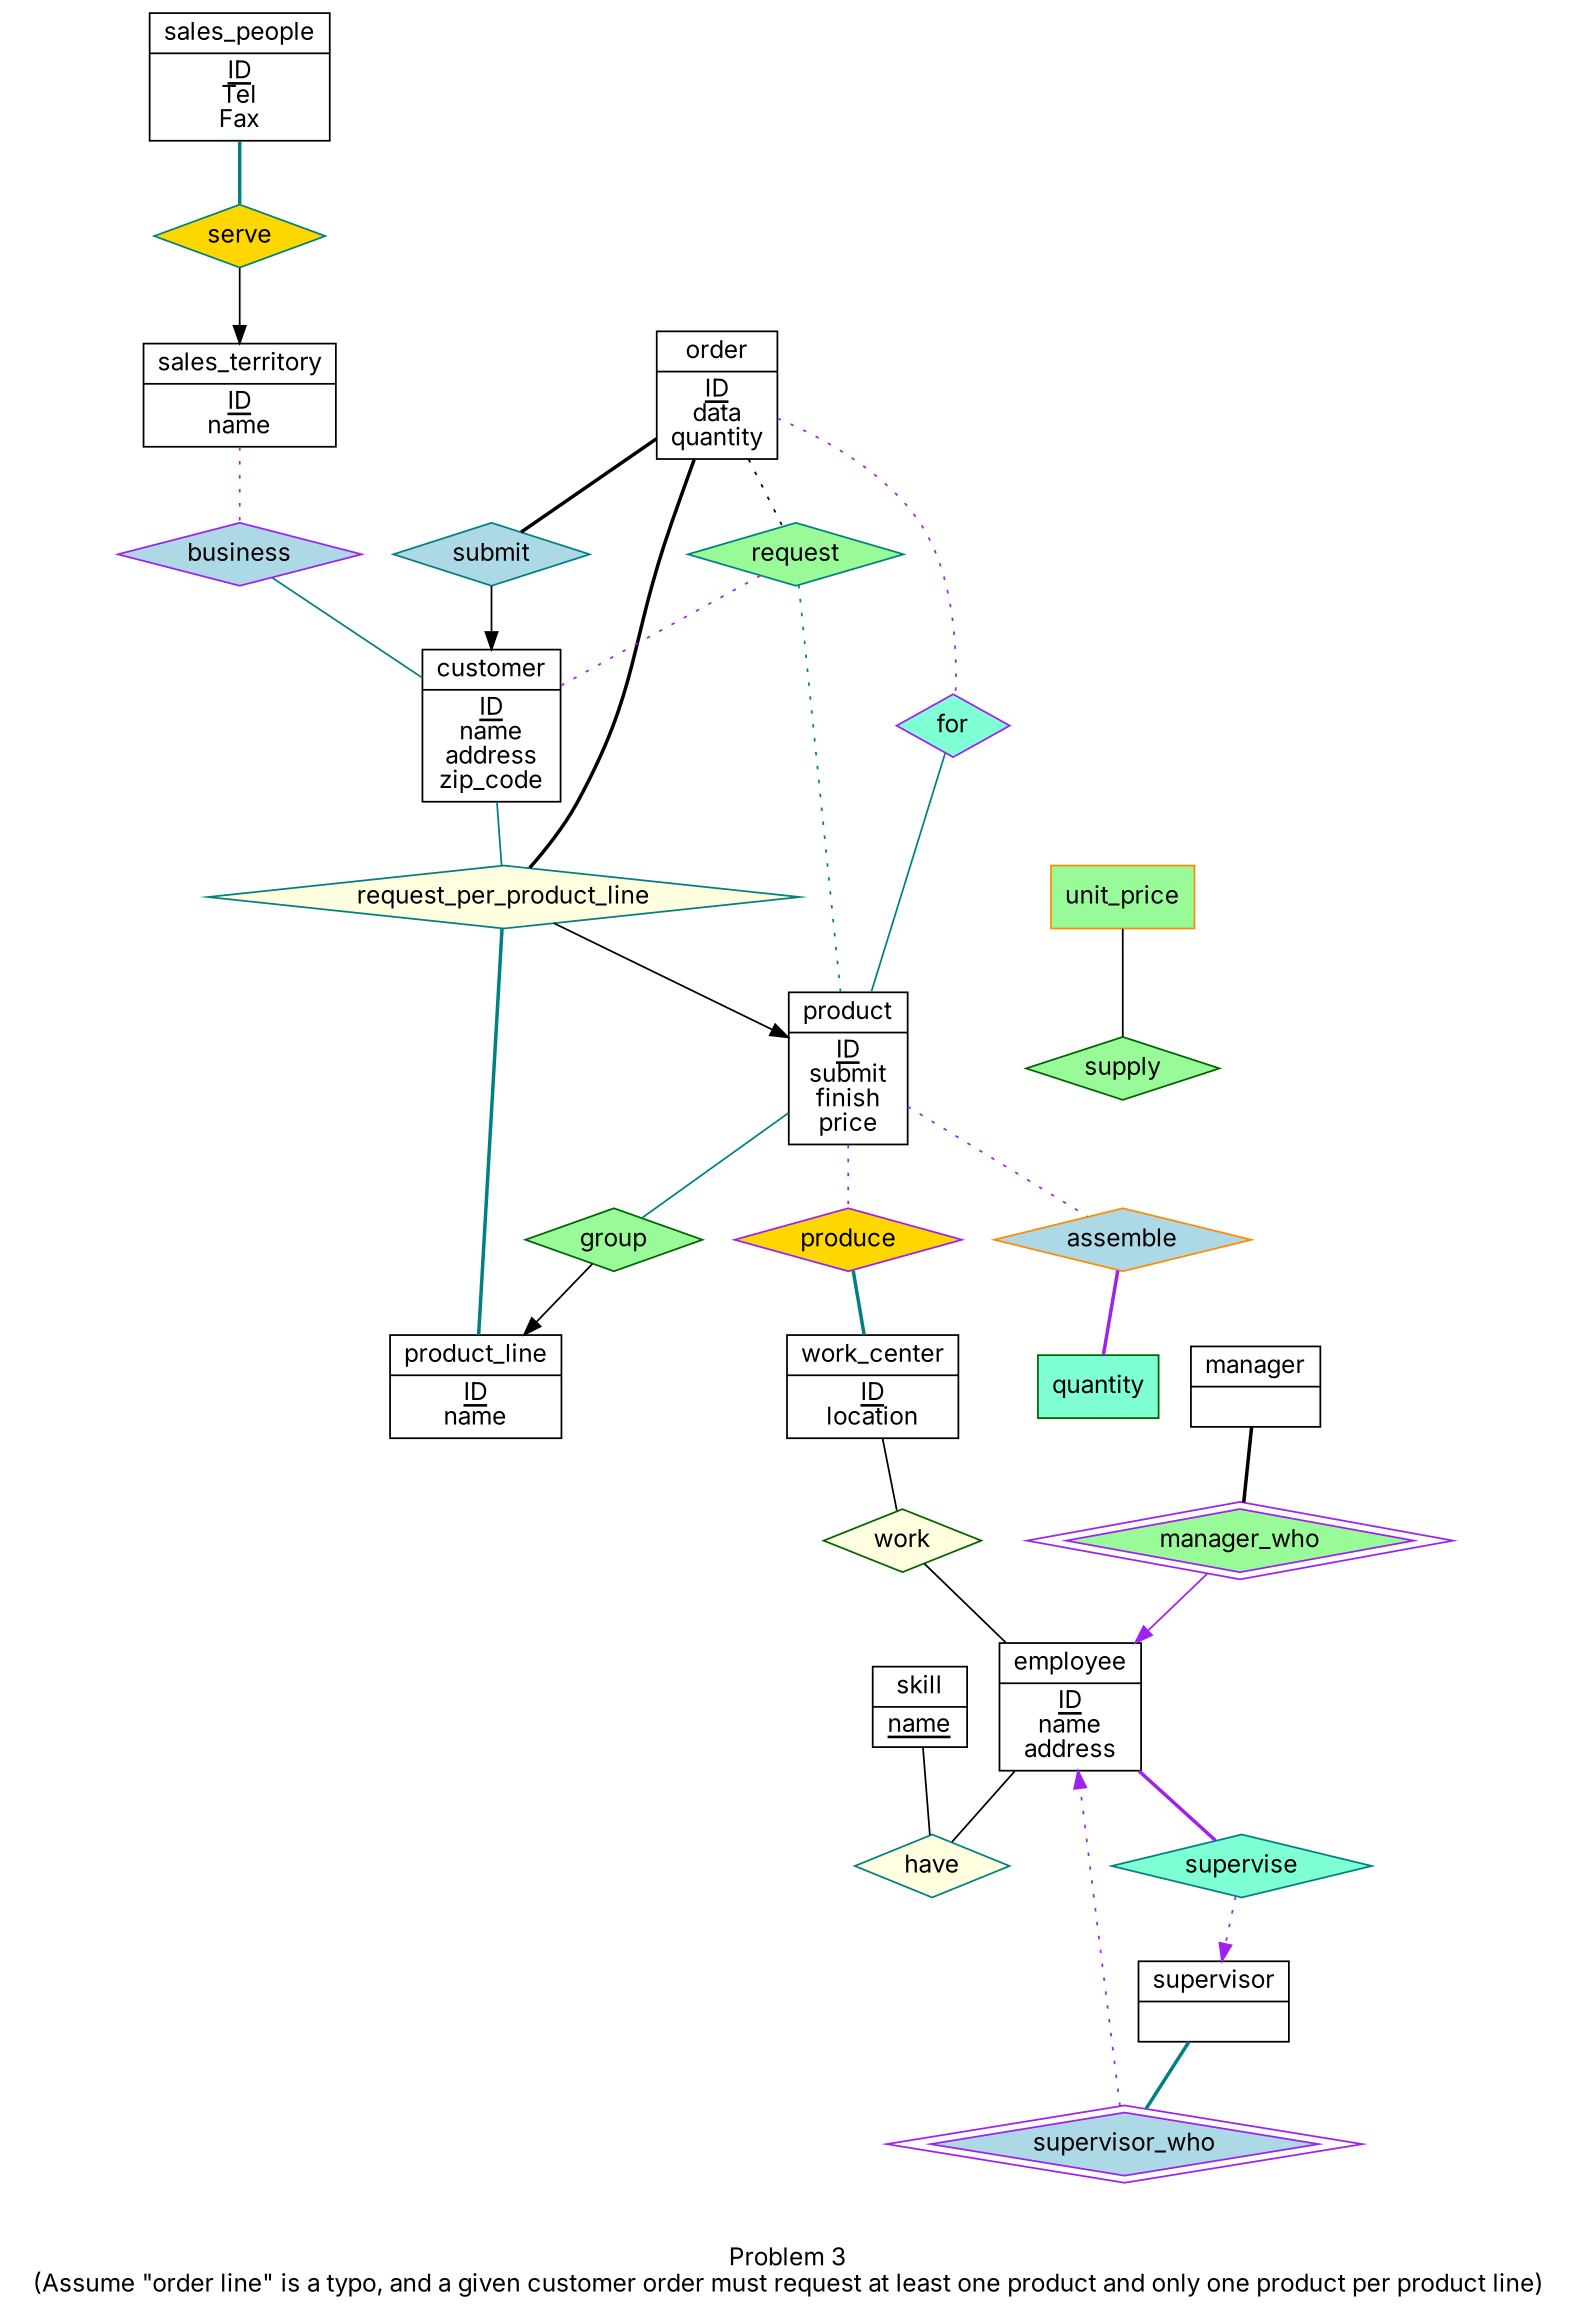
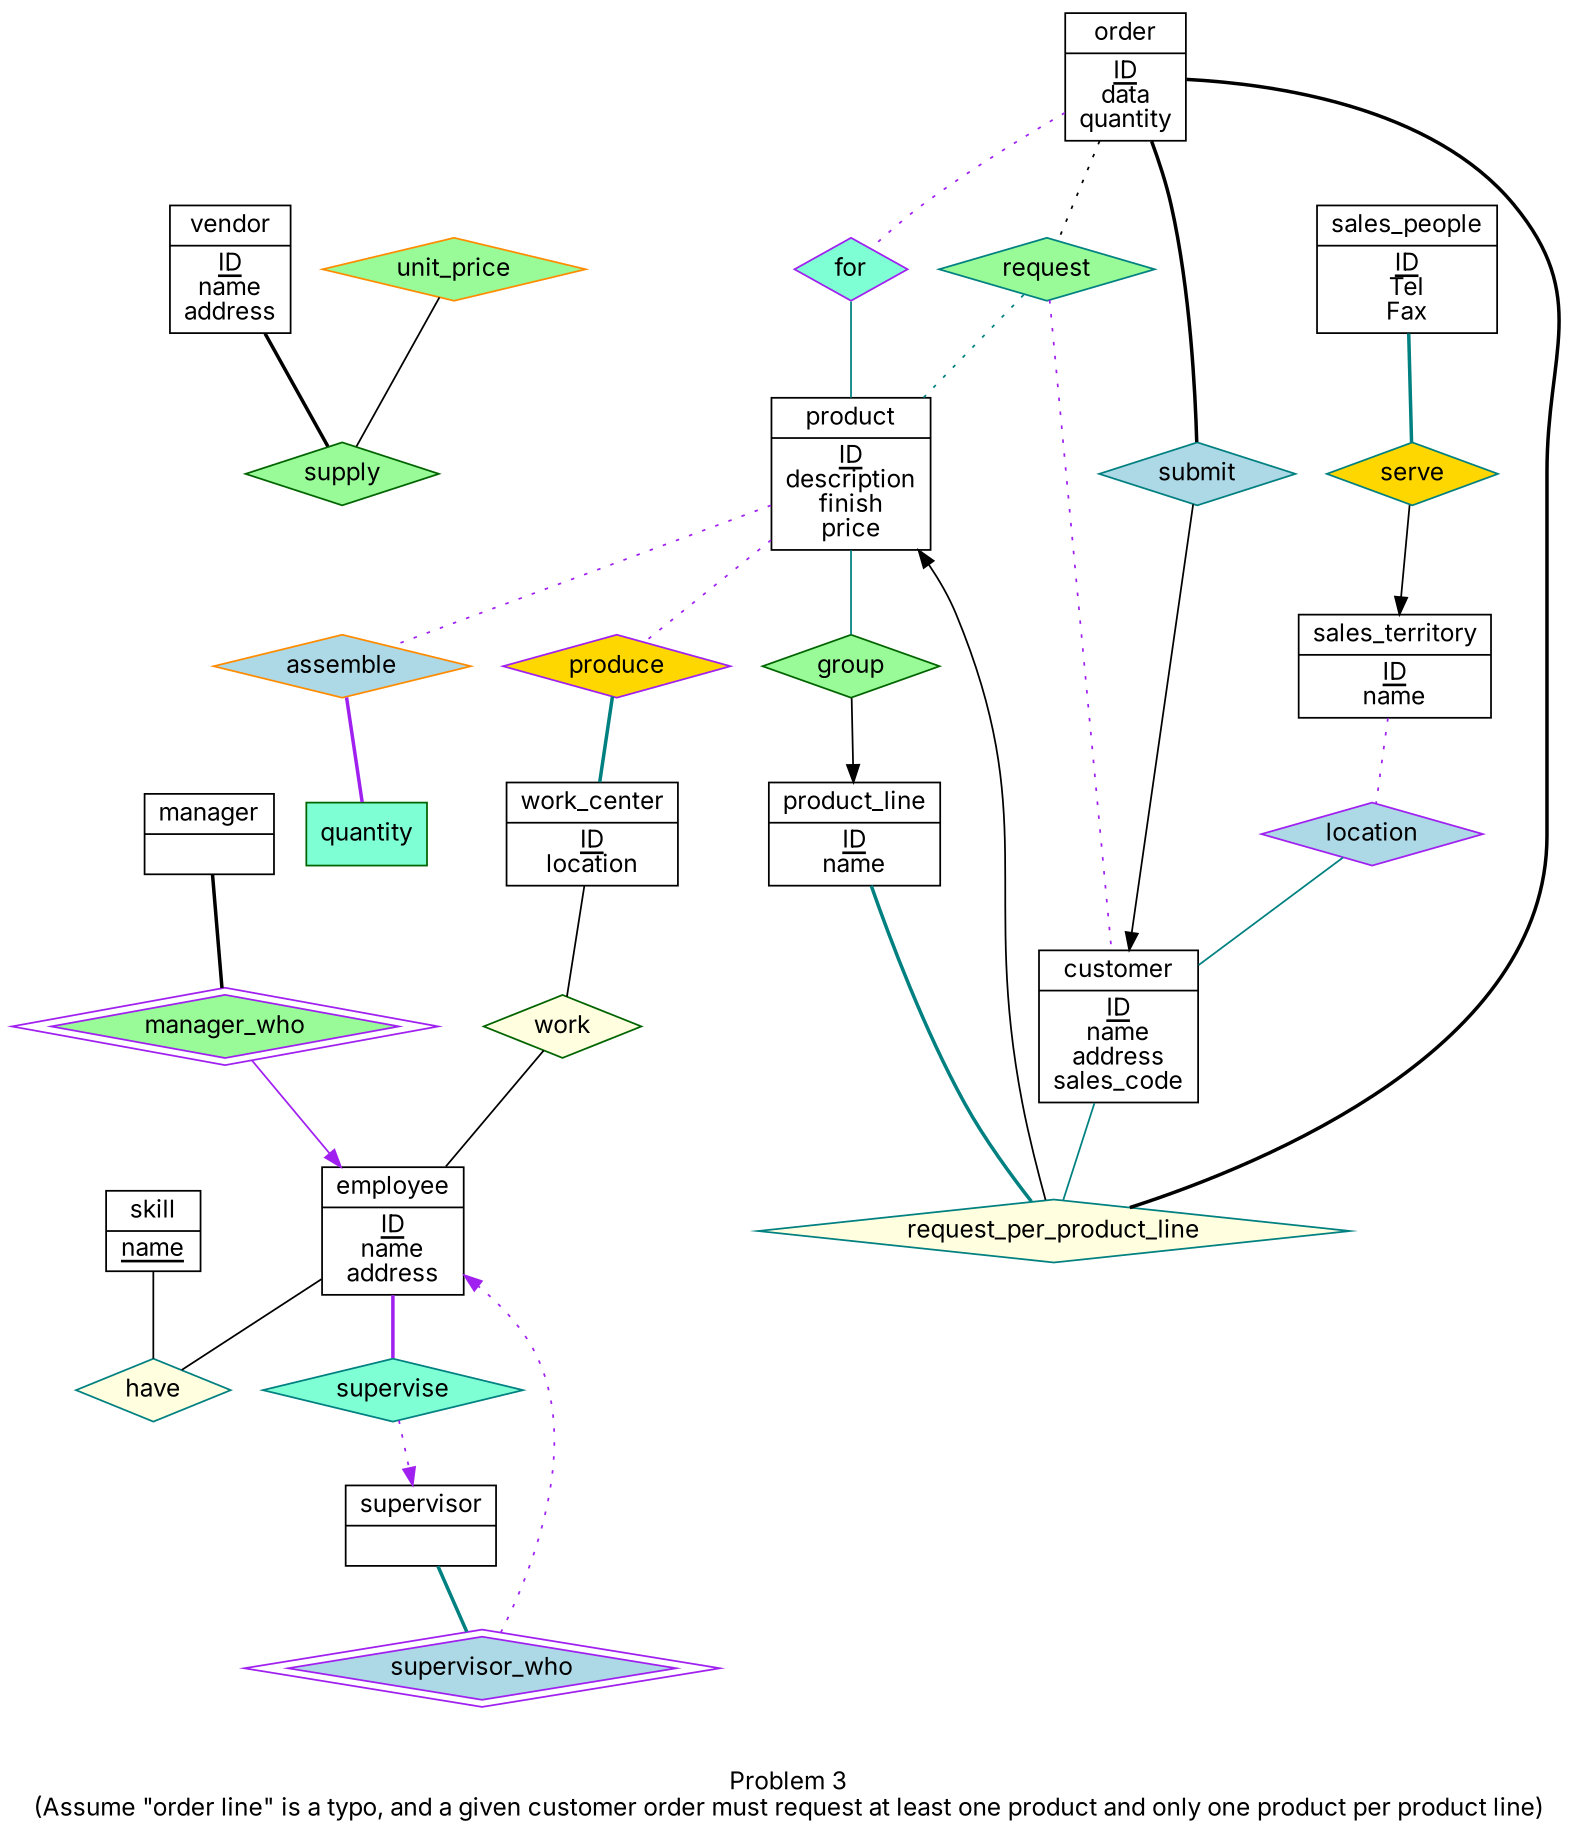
node "vendor": added
node "business": label "business" -> "location"
node "customer": text "zip_code" -> "sales_code"
node "unit_price": shape box -> diamond
node "product": text "submit" -> "description"
